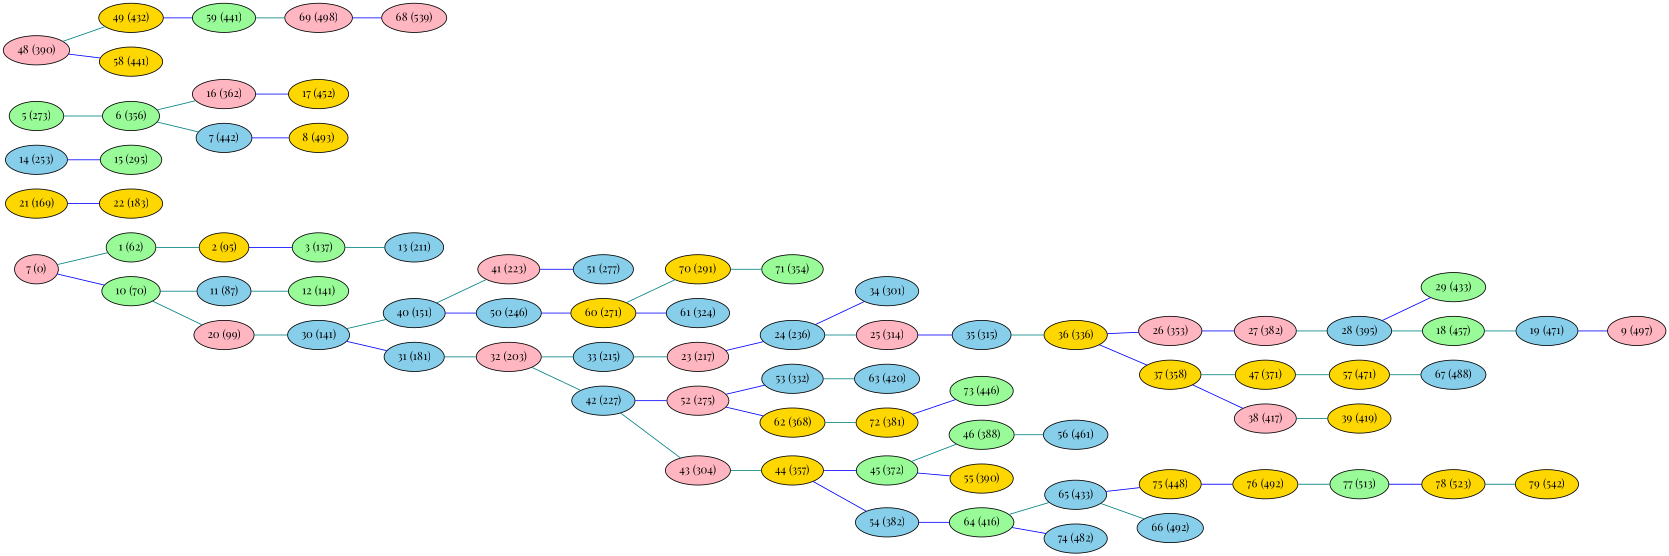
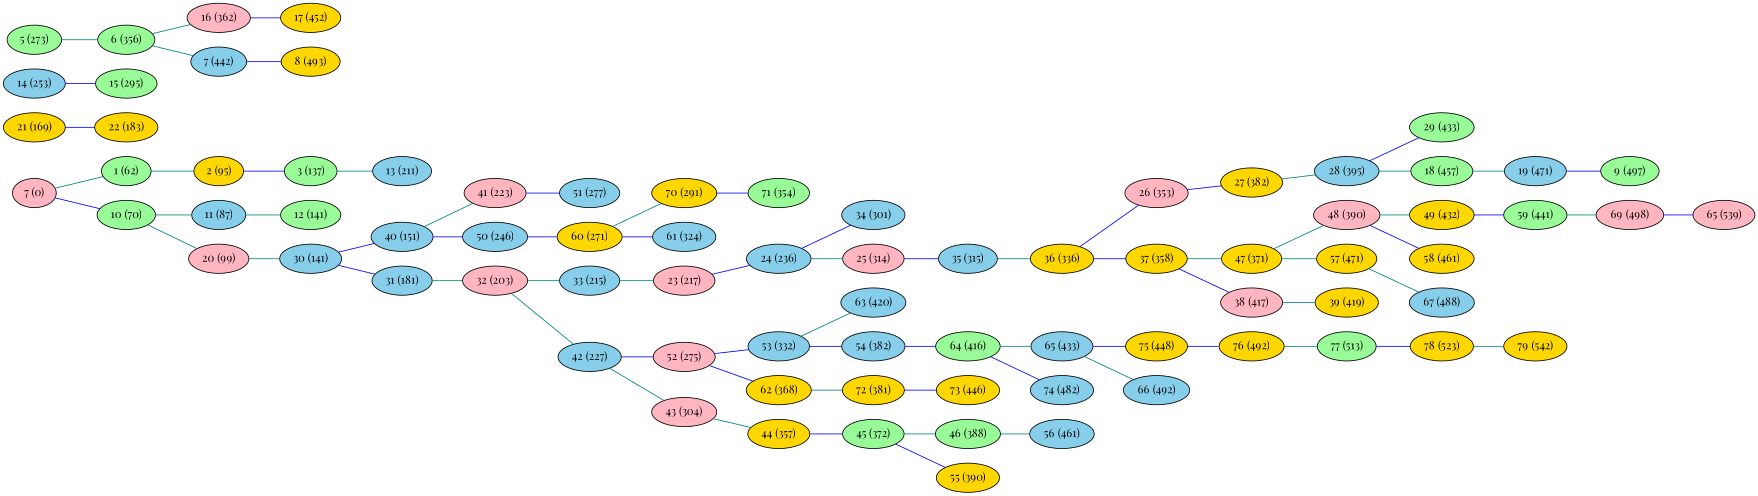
node "68 (539)": label "68 (539)" -> "65 (539)"
node "58 (441)": label "58 (441)" -> "58 (461)"
edge "48 (390)" -- "47 (371)": added
edge "70 (291)" -- "71 (354)": color teal -> blue
edge "40 (151)" -- "30 (141)": color teal -> blue
node "27 (382)": fillcolor lightpink -> gold
node "9 (497)": fillcolor lightpink -> palegreen
node "73 (446)": fillcolor palegreen -> gold
edge "44 (357)" -- "54 (382)": now "53 (332)" -- "54 (382)"
